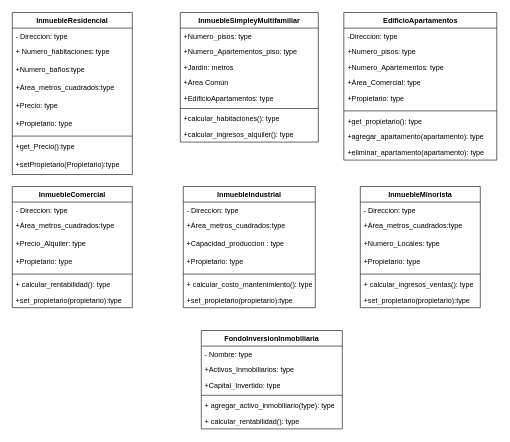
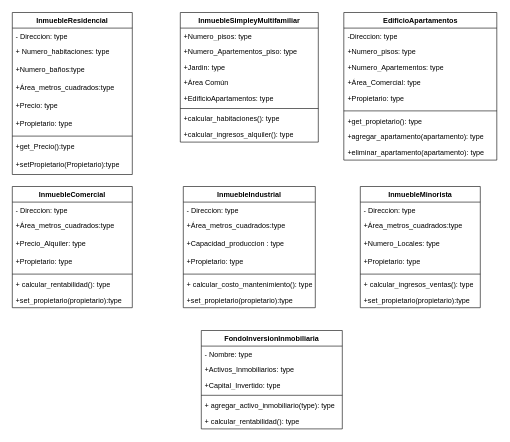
node "+Jardin: metros": label "+Jardin: metros" -> "+Jardin: type"
